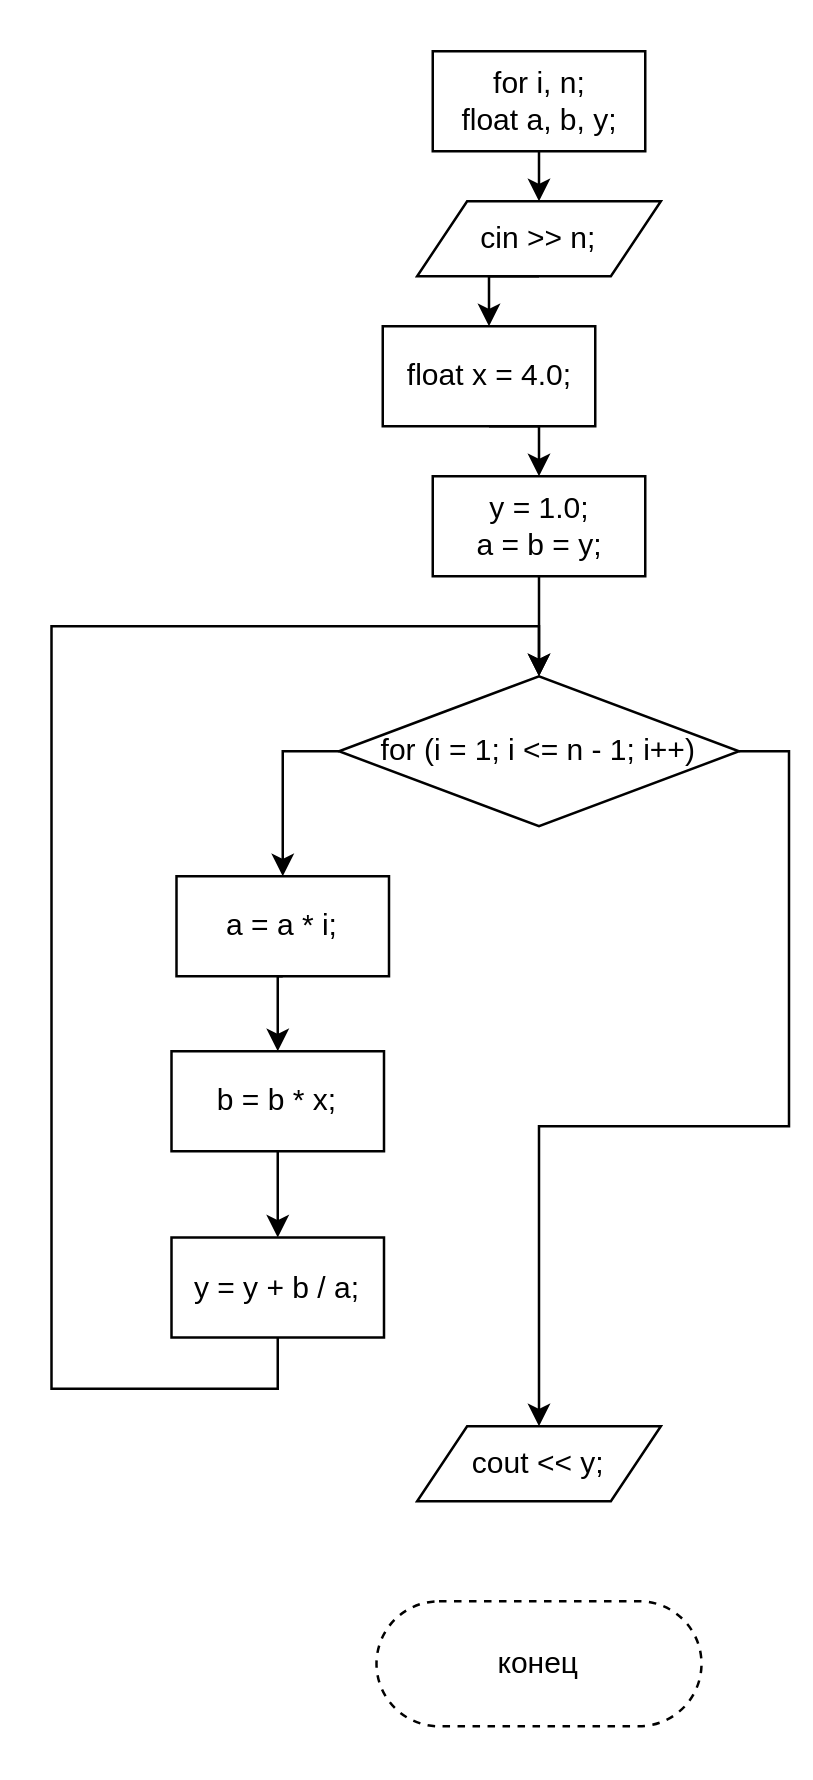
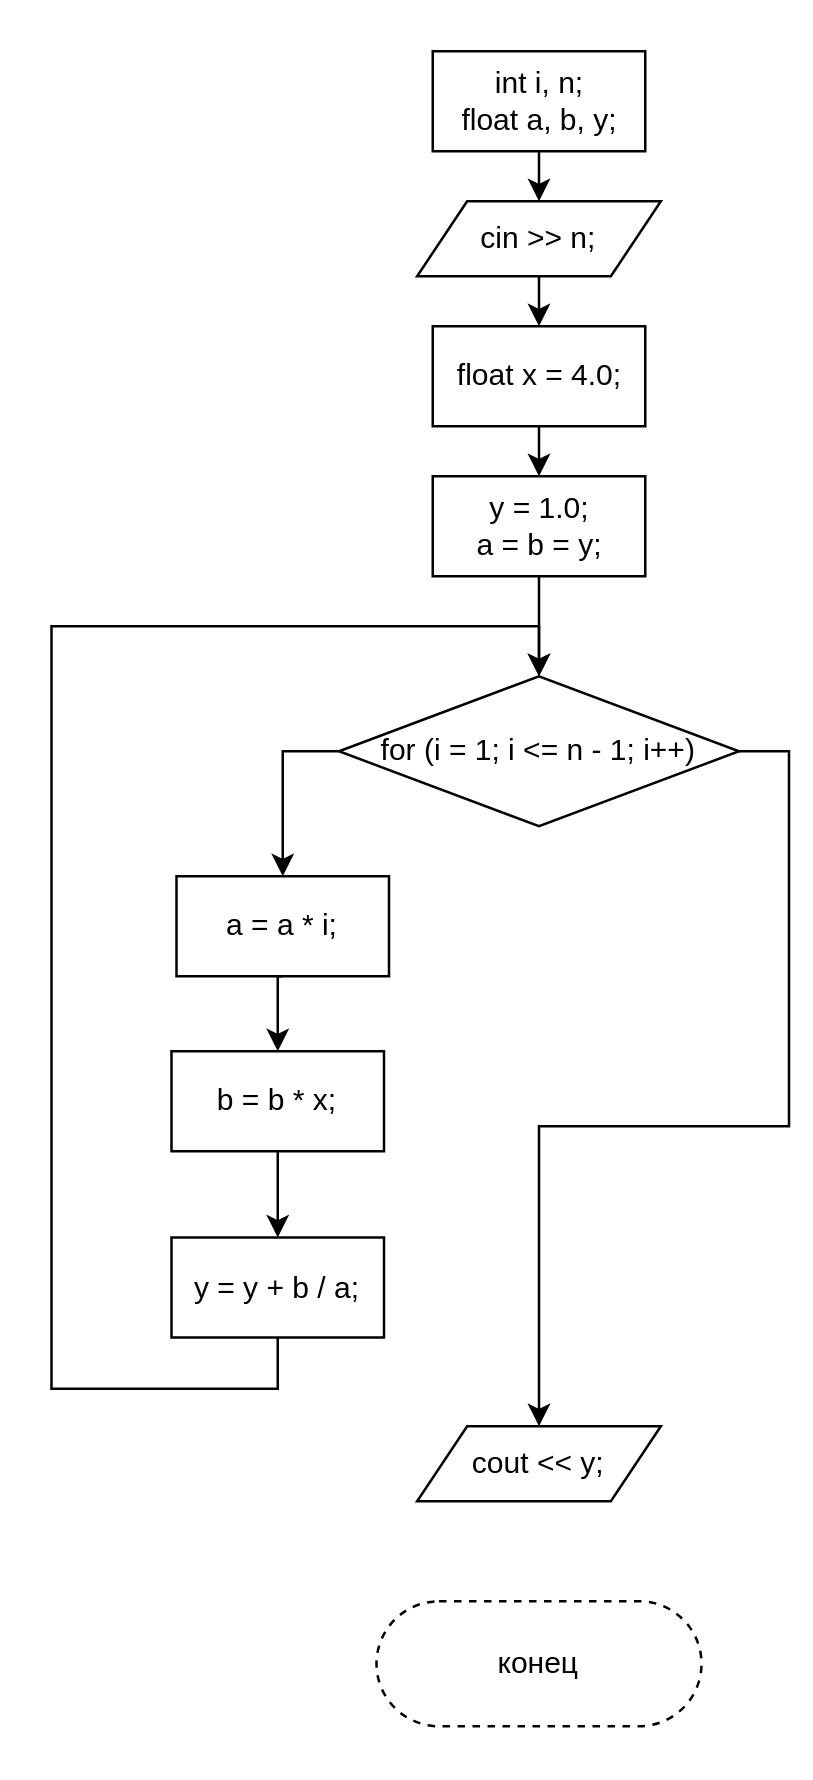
node "for i, n; float a, b, y;": label "for i, n; float a, b, y;" -> "int i, n; float a, b, y;"
node "float x = 4.0;": moved (489, 376) -> (539, 376)
